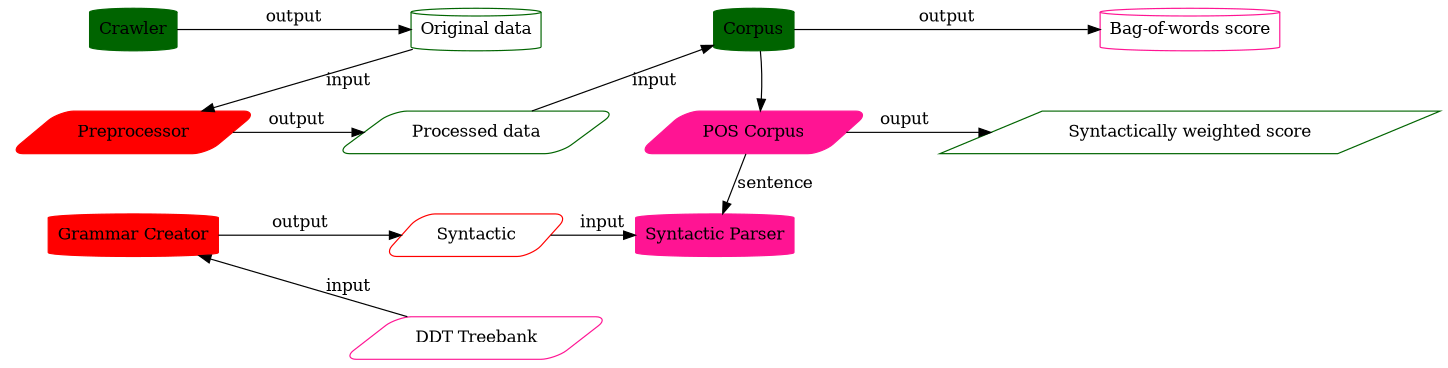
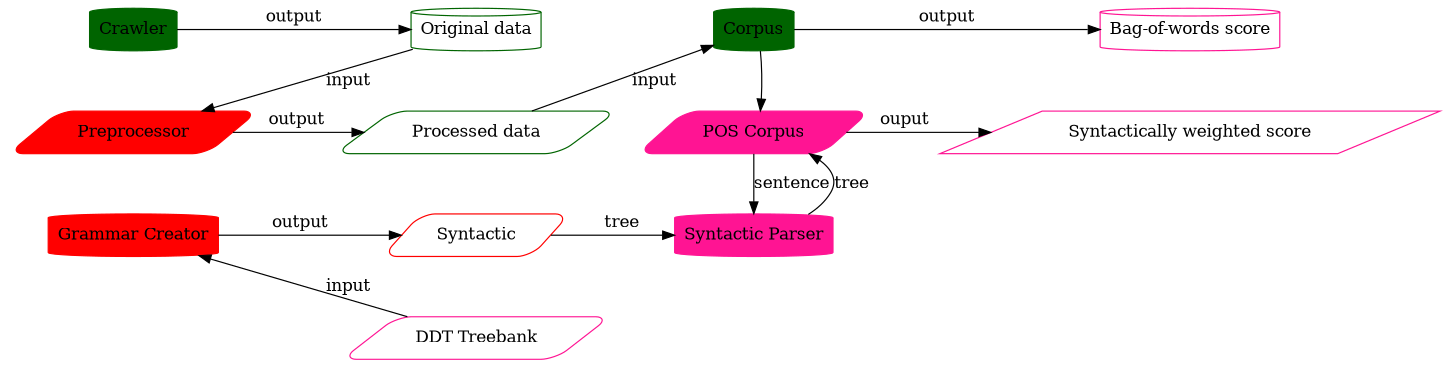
node "Syntactically weighted score": color darkgreen -> deeppink
edge "Syntactic Parser" -> "POS Corpus": added, label "tree"
edge "Syntactic" -> "Syntactic Parser": label "input" -> "tree"
